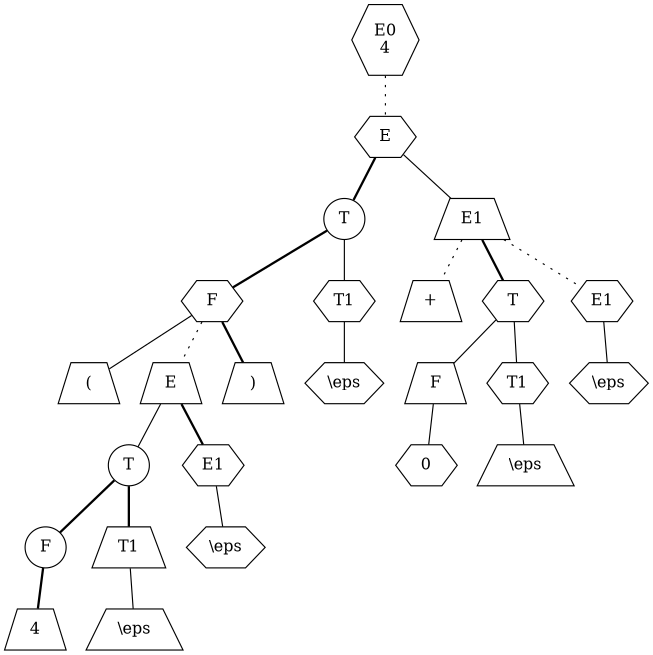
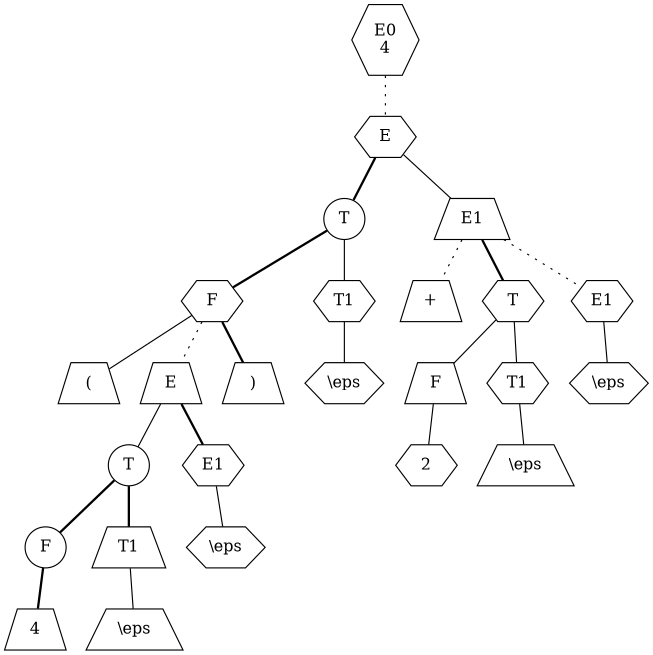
node "0": label "0" -> "2"
